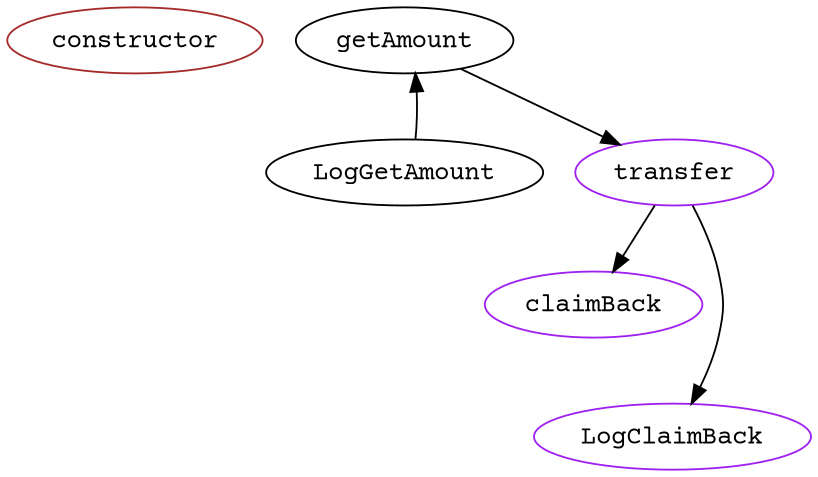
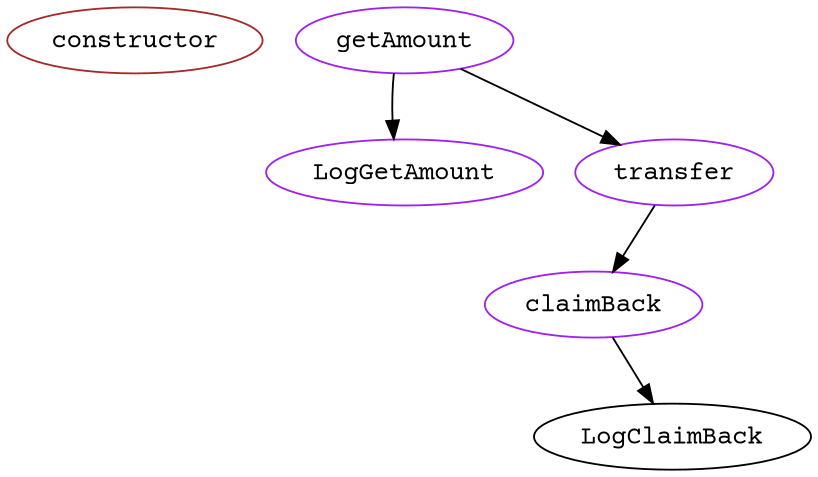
node "getAmount": color black -> purple
edge "LogGetAmount" -> "getAmount": reversed
node "LogGetAmount": color black -> purple
edge "transfer" -> "LogClaimBack": now "claimBack" -> "LogClaimBack"
node "LogClaimBack": color purple -> black
